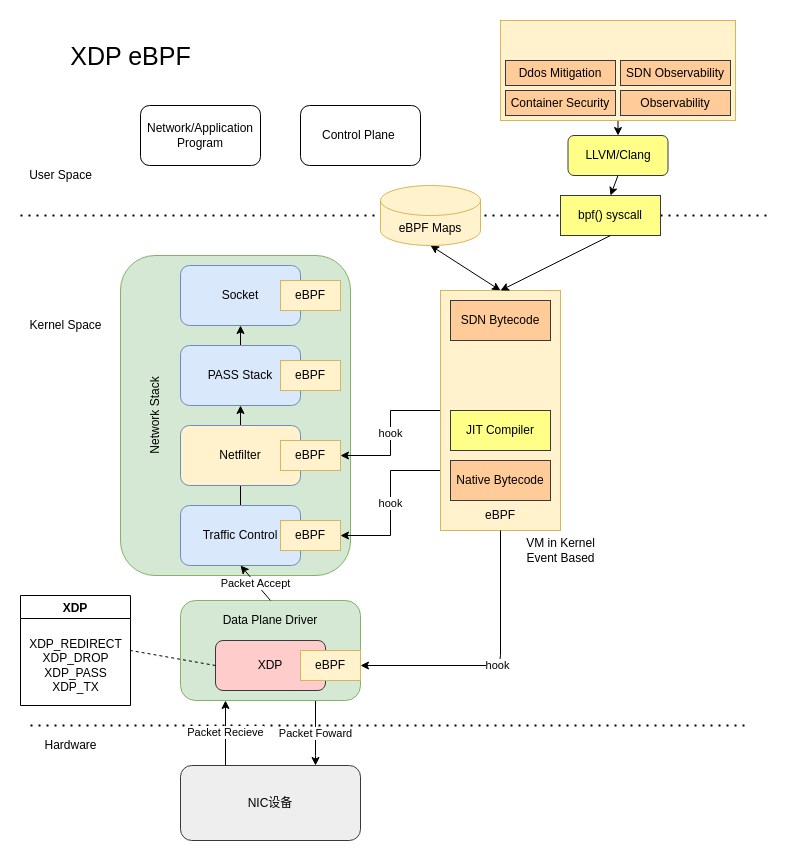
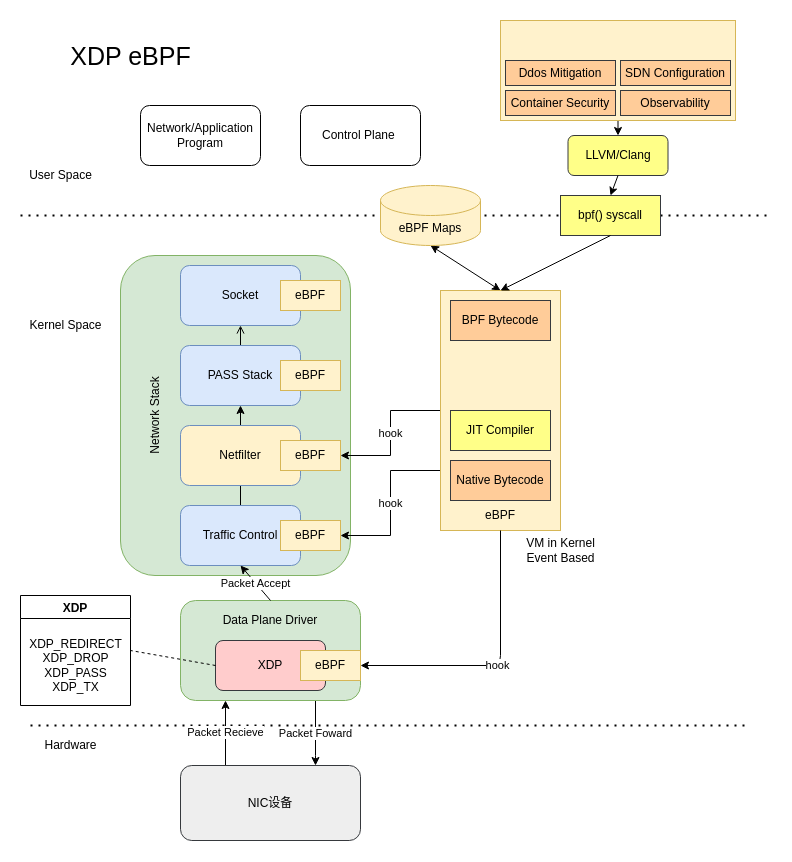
node "SDN Observability": label "SDN Observability" -> "SDN Configuration"
node "SDN Bytecode": label "SDN Bytecode" -> "BPF Bytecode"
edge "PASS Stack" -> "Socket": arrowhead classic -> open
